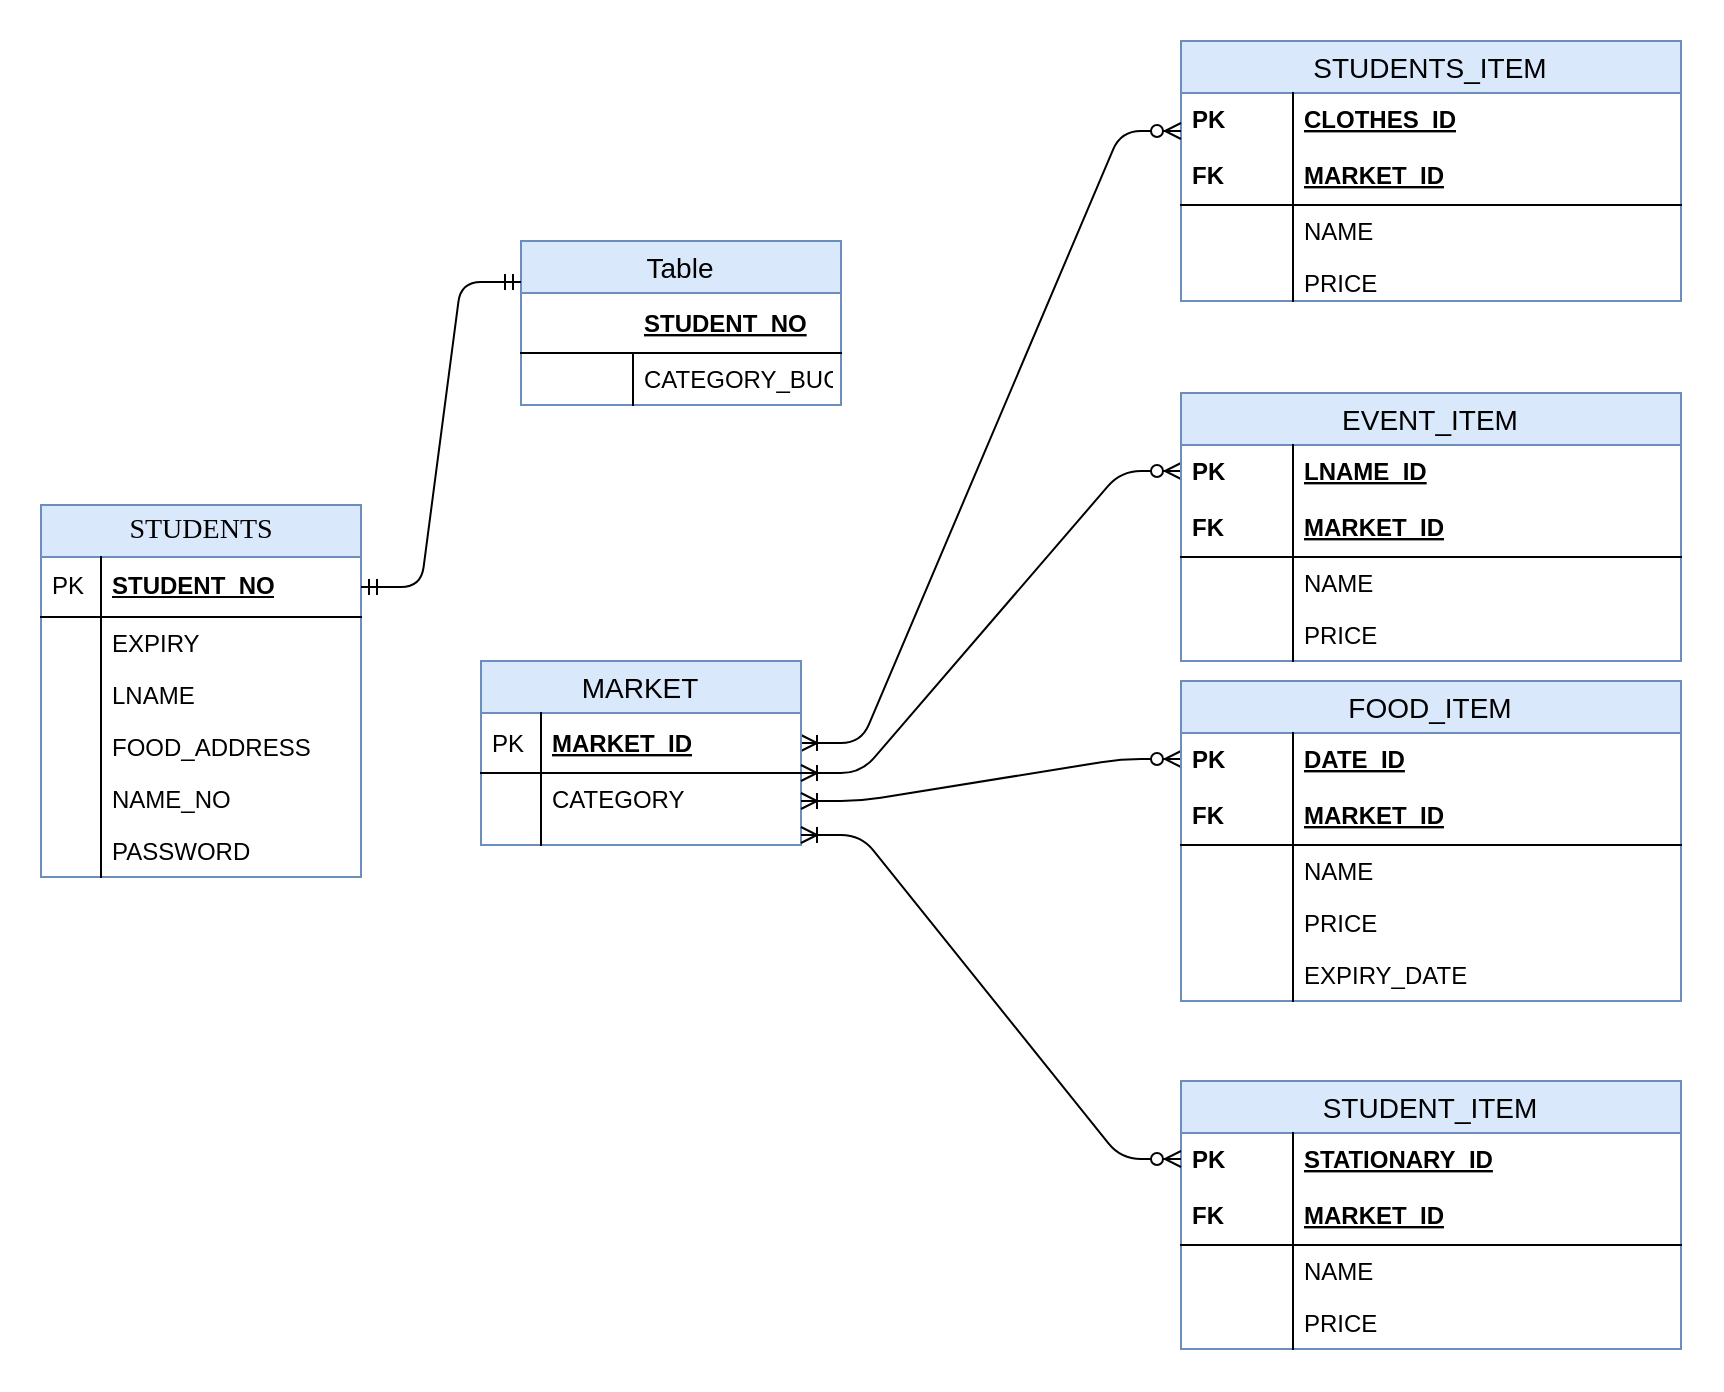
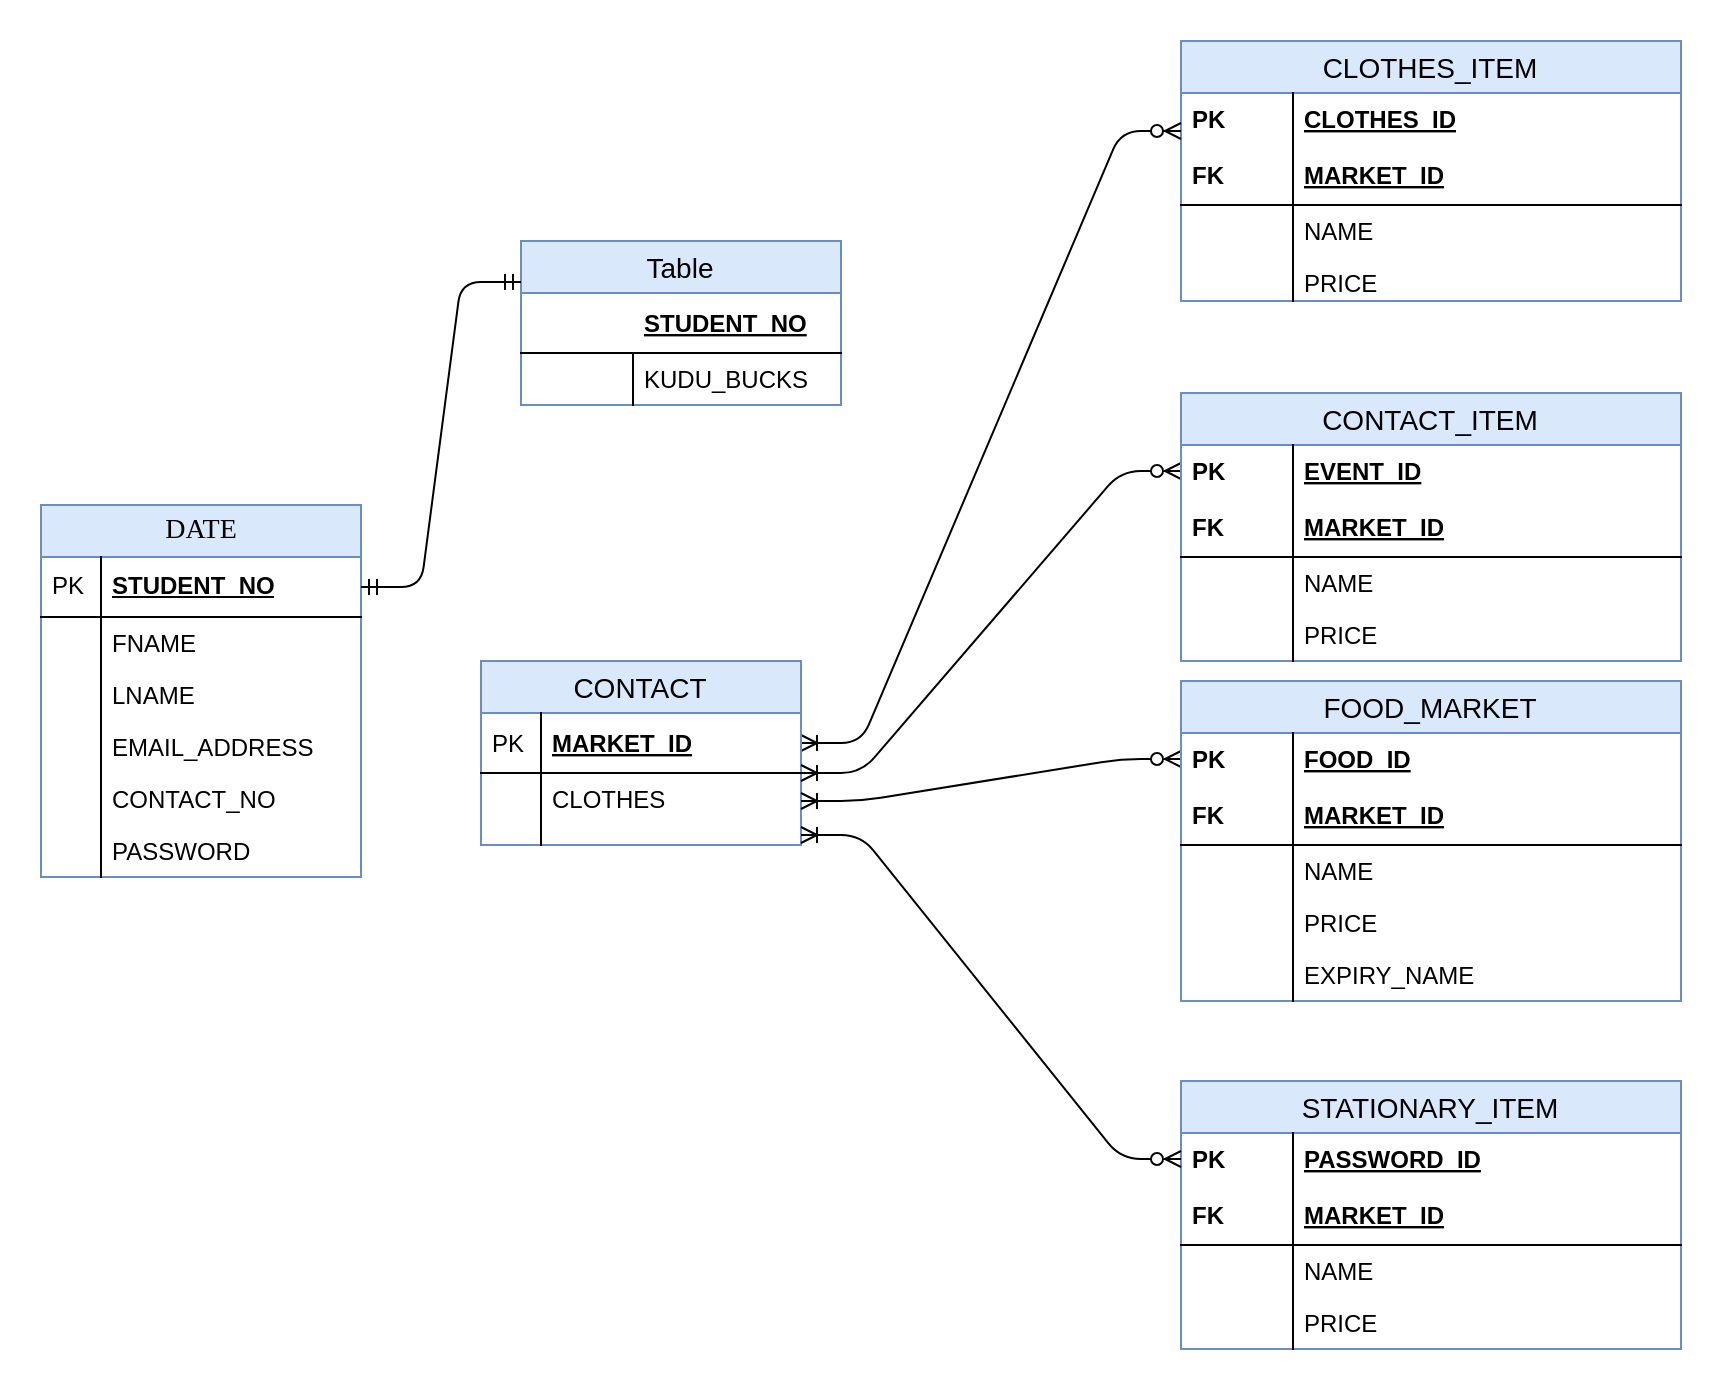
node "STUDENTS_ITEM": label "STUDENTS_ITEM" -> "CLOTHES_ITEM"
node "CATEGORY_BUCKS": label "CATEGORY_BUCKS" -> "KUDU_BUCKS"
node "EVENT_ITEM": label "EVENT_ITEM" -> "CONTACT_ITEM"
node "LNAME_ID": label "LNAME_ID" -> "EVENT_ID"
node "STUDENTS": label "STUDENTS" -> "DATE"
node "EXPIRY": label "EXPIRY" -> "FNAME"
node "MARKET": label "MARKET" -> "CONTACT"
node "FOOD_ITEM": label "FOOD_ITEM" -> "FOOD_MARKET"
node "FOOD_ADDRESS": label "FOOD_ADDRESS" -> "EMAIL_ADDRESS"
node "DATE_ID": label "DATE_ID" -> "FOOD_ID"
node "CATEGORY": label "CATEGORY" -> "CLOTHES"
node "NAME_NO": label "NAME_NO" -> "CONTACT_NO"
node "EXPIRY_DATE": label "EXPIRY_DATE" -> "EXPIRY_NAME"
node "STUDENT_ITEM": label "STUDENT_ITEM" -> "STATIONARY_ITEM"
node "STATIONARY_ID": label "STATIONARY_ID" -> "PASSWORD_ID"
